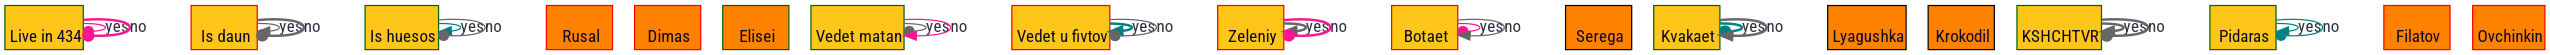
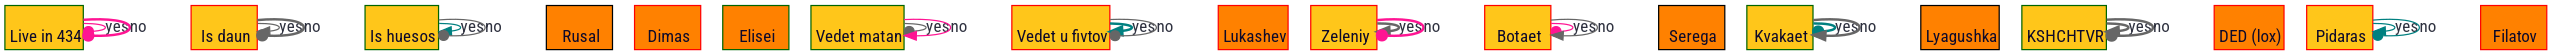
node "Rusal": color red -> black
node "Lukashev": added
node "Krokodil": removed
node "Pidaras": color darkgreen -> red
node "DED (lox)": added
node "Ovchinkin": removed
